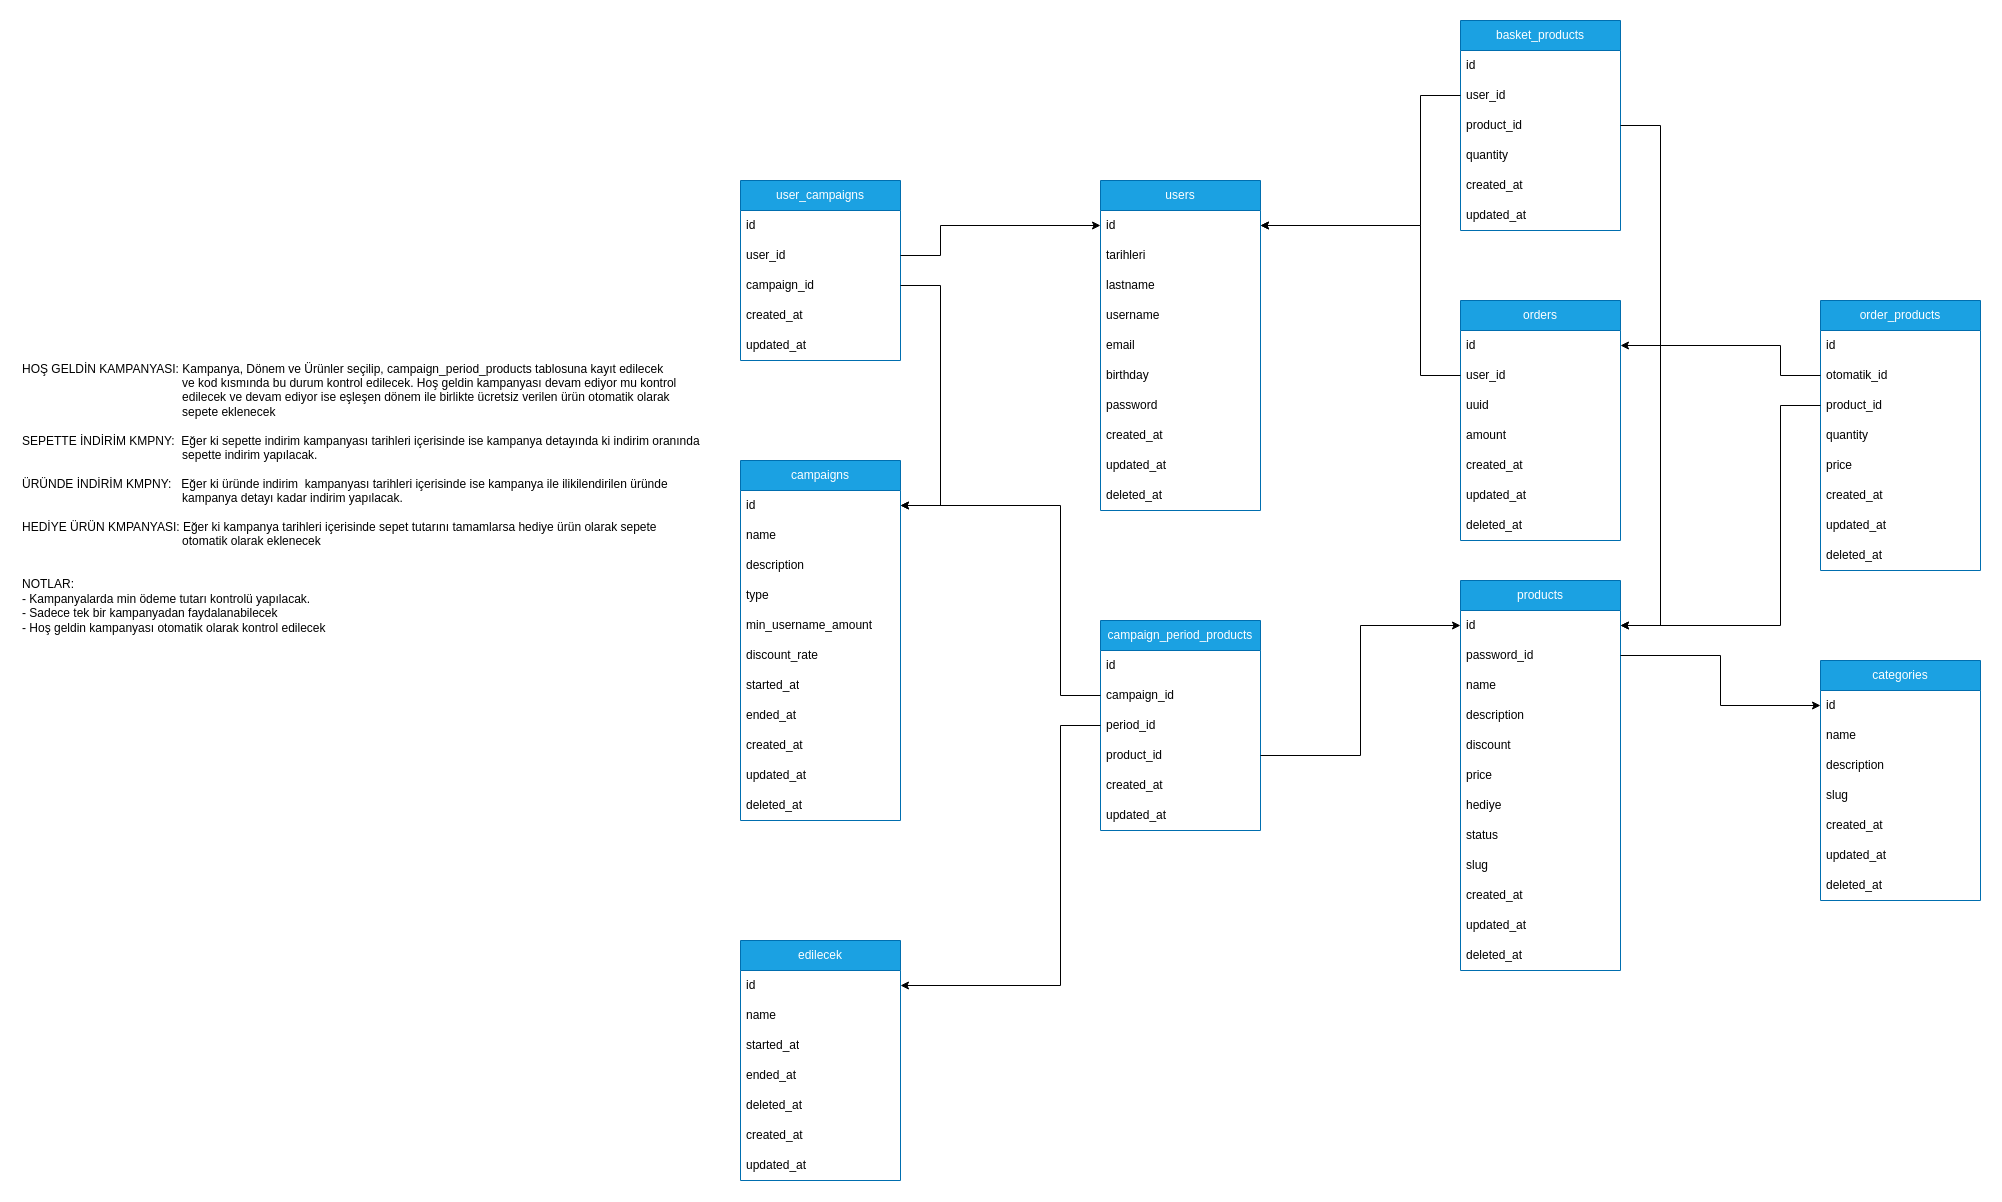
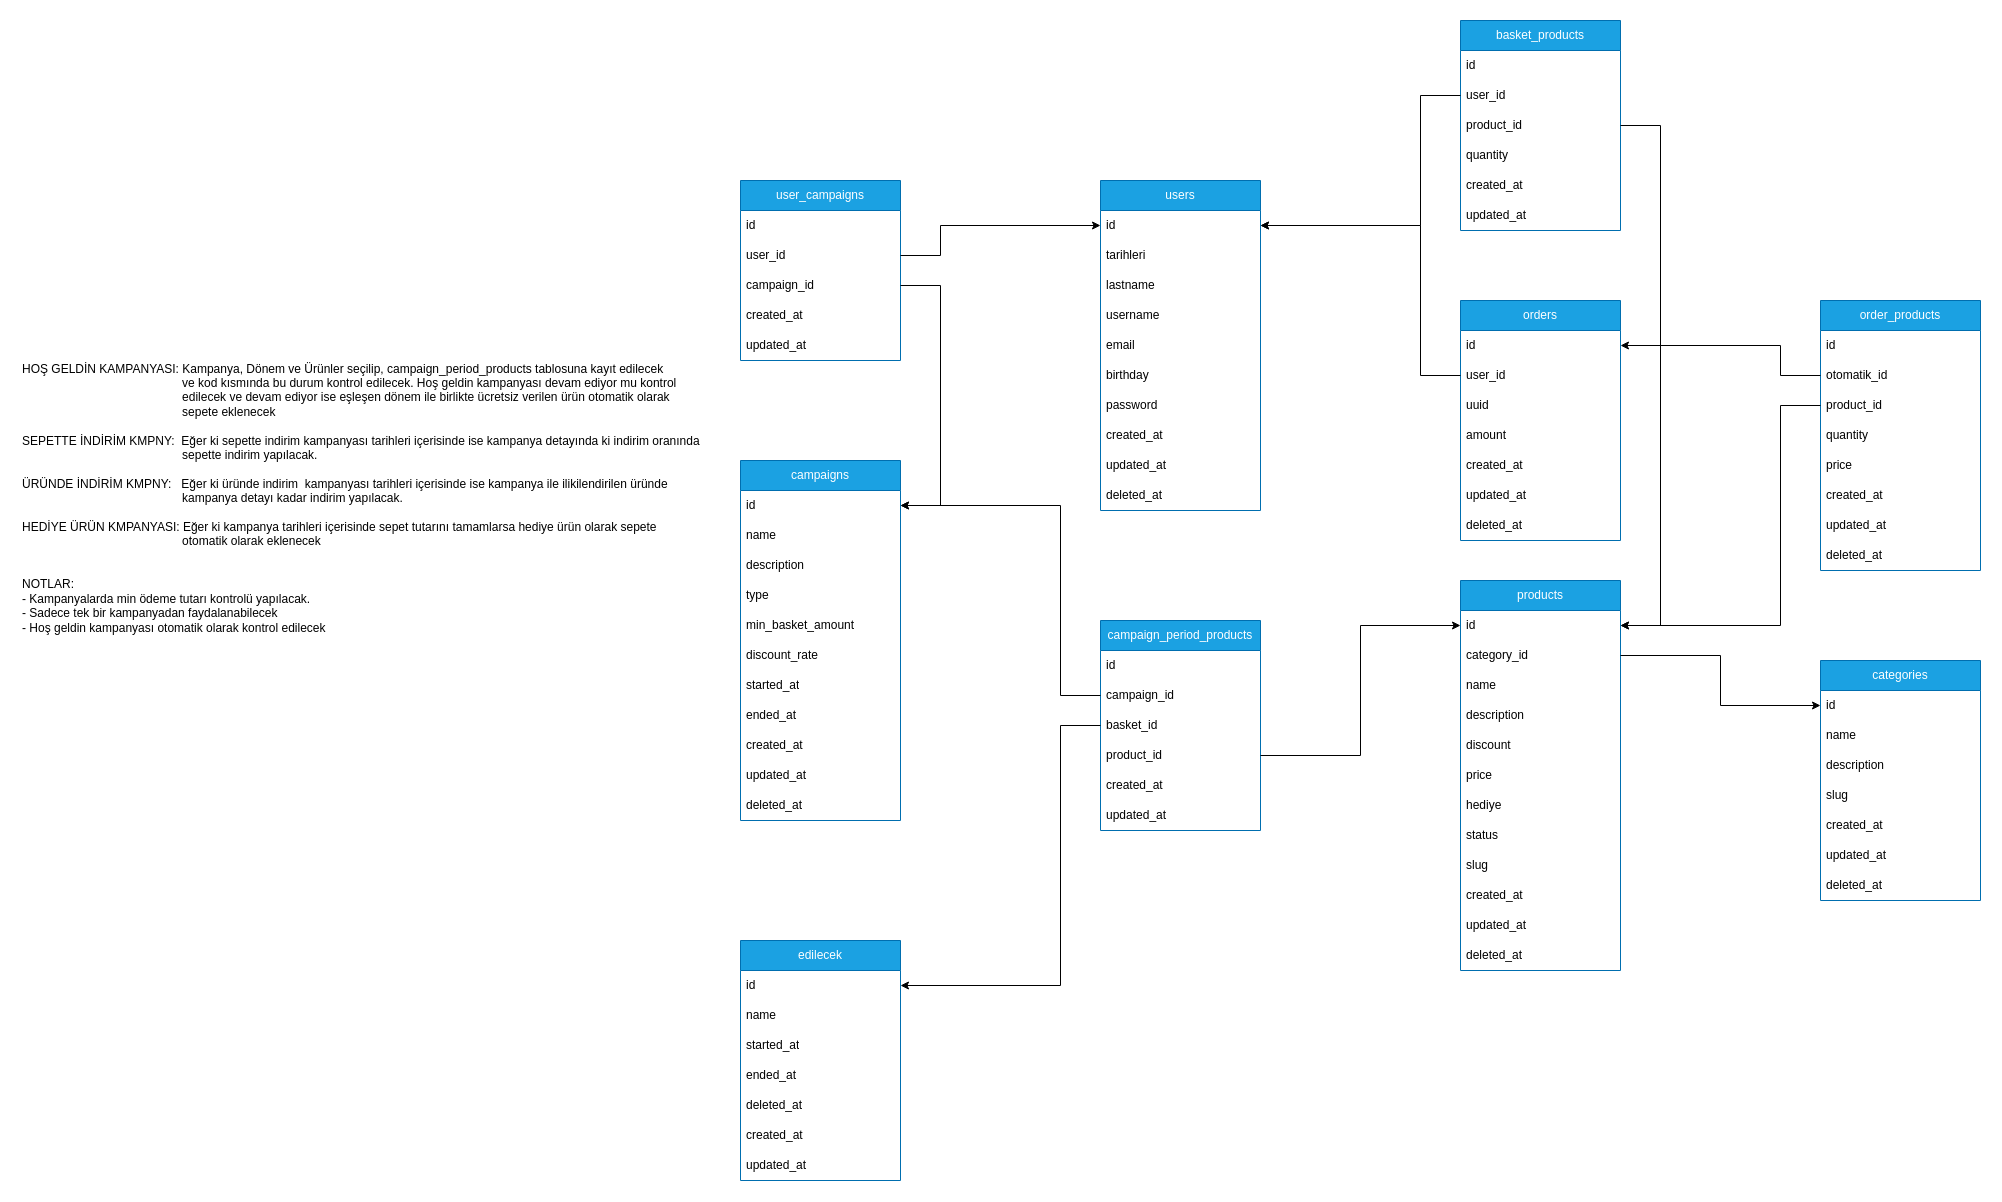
node "min_username_amount": label "min_username_amount" -> "min_basket_amount"
node "password_id": label "password_id" -> "category_id"
node "period_id": label "period_id" -> "basket_id"
